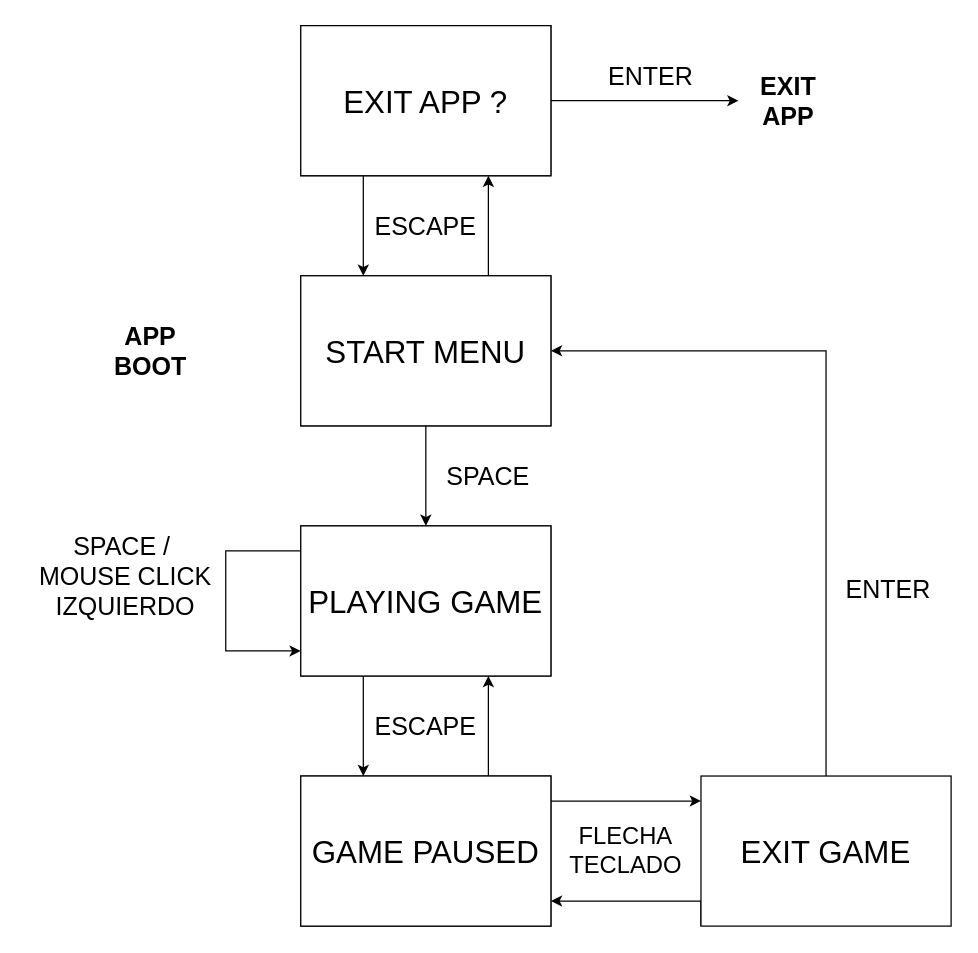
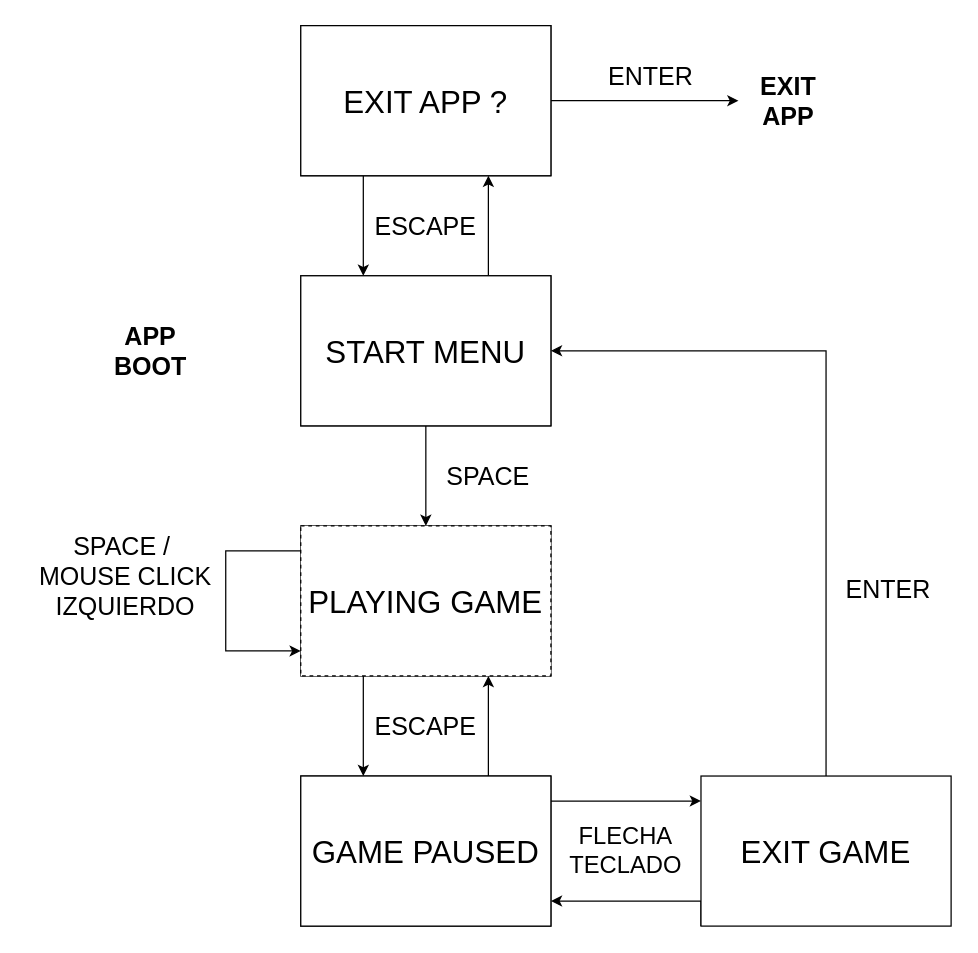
node "PLAYING GAME": style solid -> dashed
